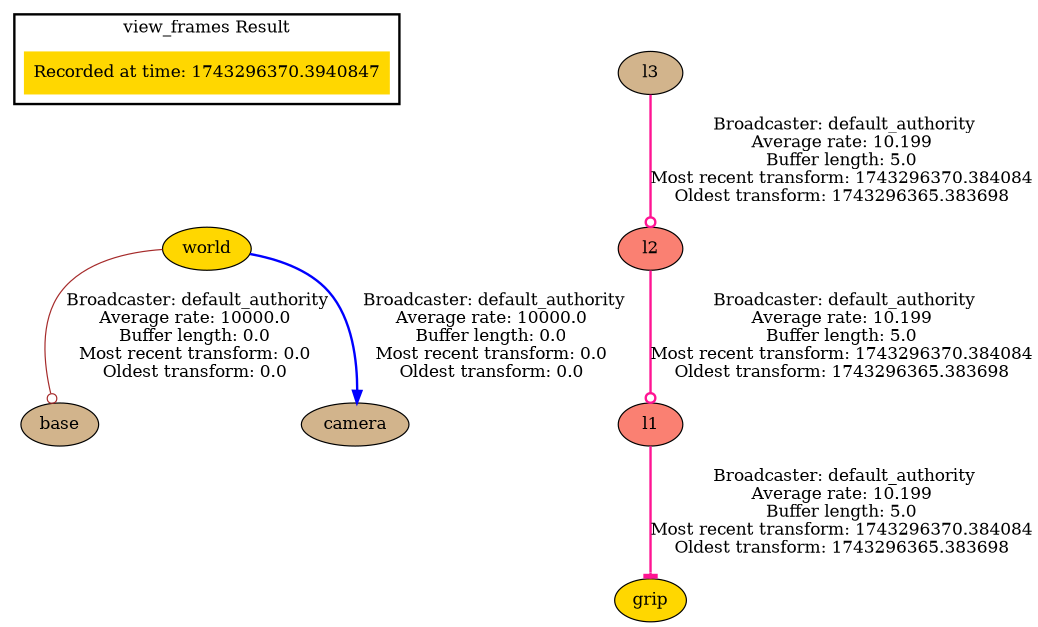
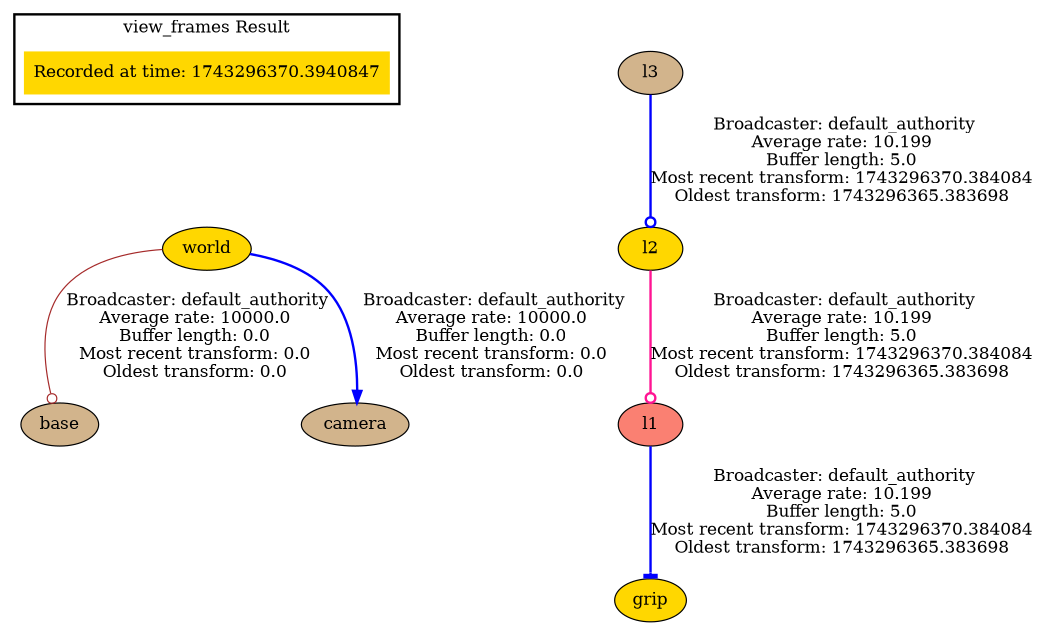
edge "l3" -> "l2": color deeppink -> blue
node "l2": fillcolor salmon -> gold
edge "l1" -> "grip": color deeppink -> blue
